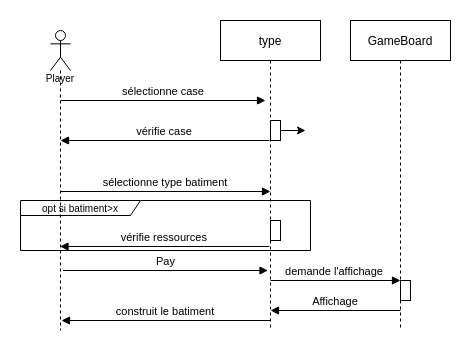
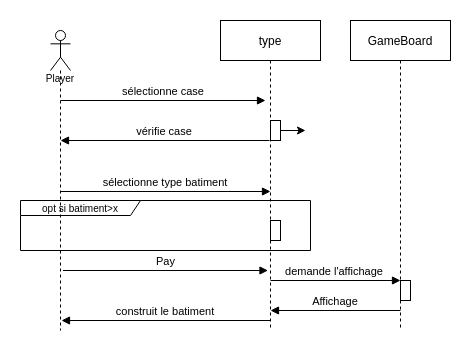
edge "type" -> "Player": removed, label "vérifie ressources"
